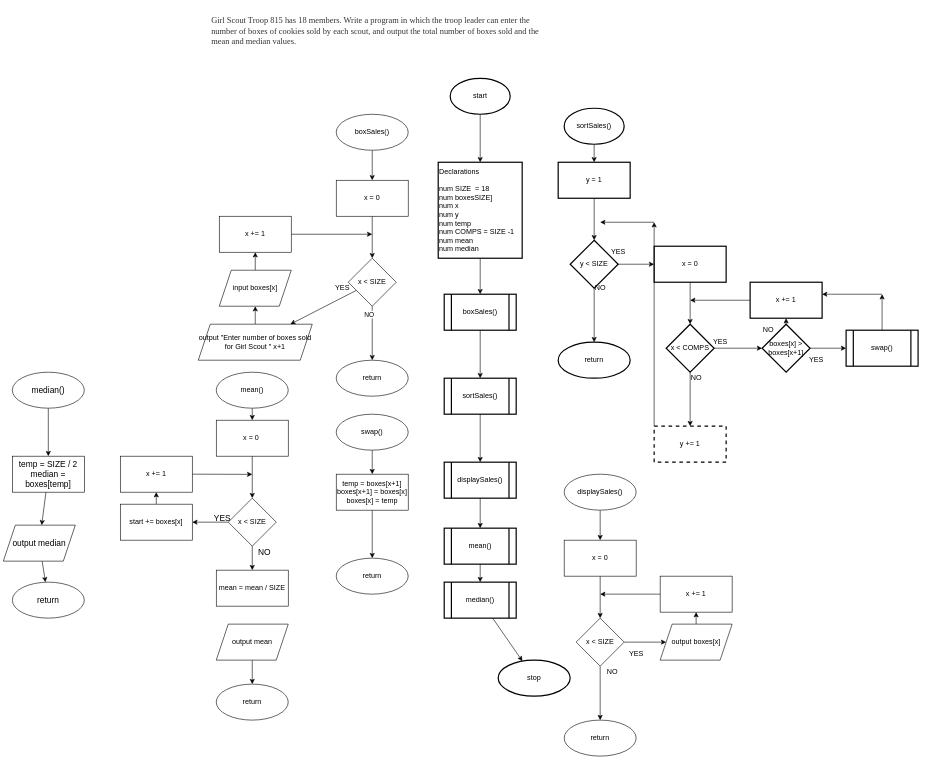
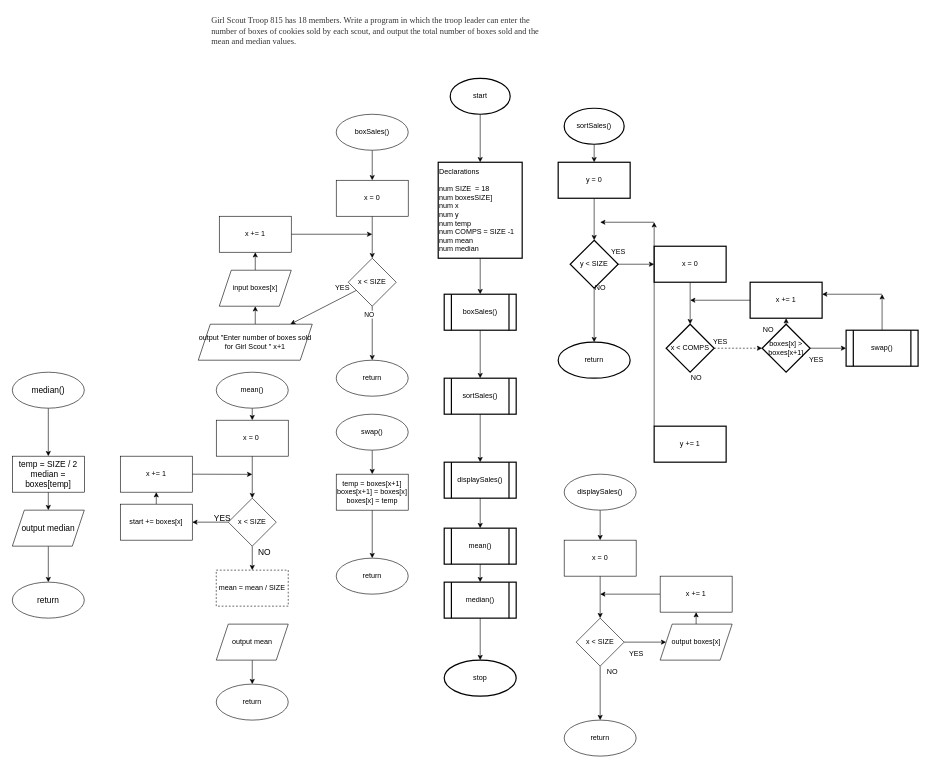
node "y = 1": label "y = 1" -> "y = 0"
edge "x < COMPS" -> "boxes[x] > boxes[x+1]": style solid -> dashed
edge "x < COMPS" -> "y += 1": removed
node "y += 1": style dashed -> solid
node "output median": moved (39, 543) -> (48, 528)
node "mean = mean / SIZE": style solid -> dashed
node "stop": moved (534, 678) -> (480, 678)
